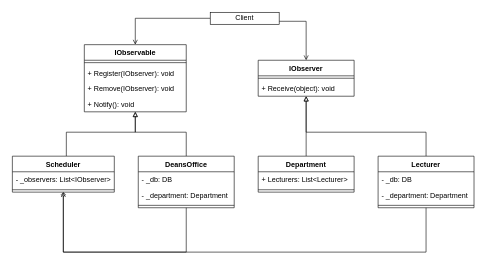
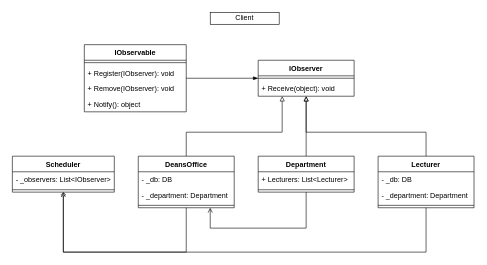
edge "Client" -> "IObservable": removed
edge "Client" -> "IObserver": removed
edge "IObservable" -> "IObserver": added
node "+ Notify(): void": label "+ Notify(): void" -> "+ Notify(): object"
edge "Scheduler" -> "IObservable": removed
edge "DeansOffice" -> "IObservable": removed
edge "DeansOffice" -> "IObserver": added
edge "Department" -> "DeansOffice": added
